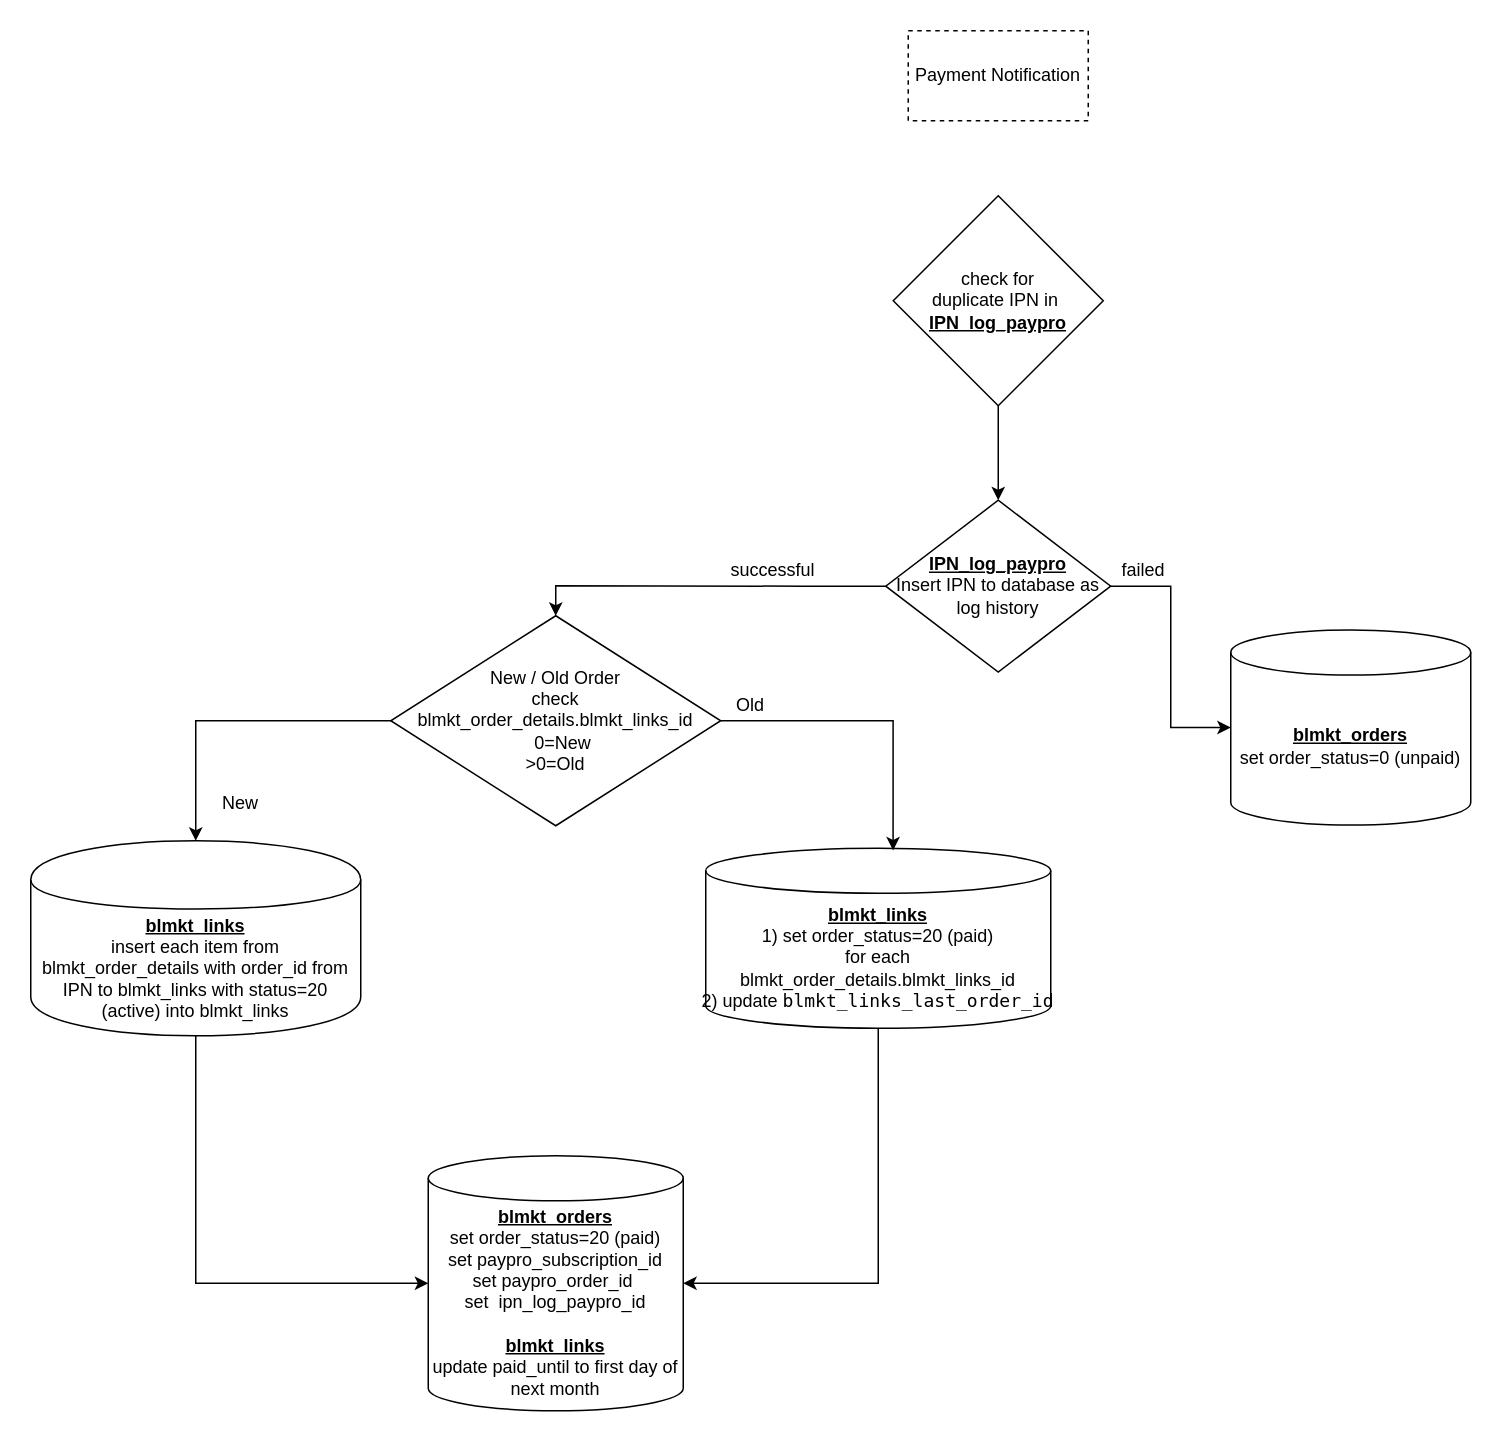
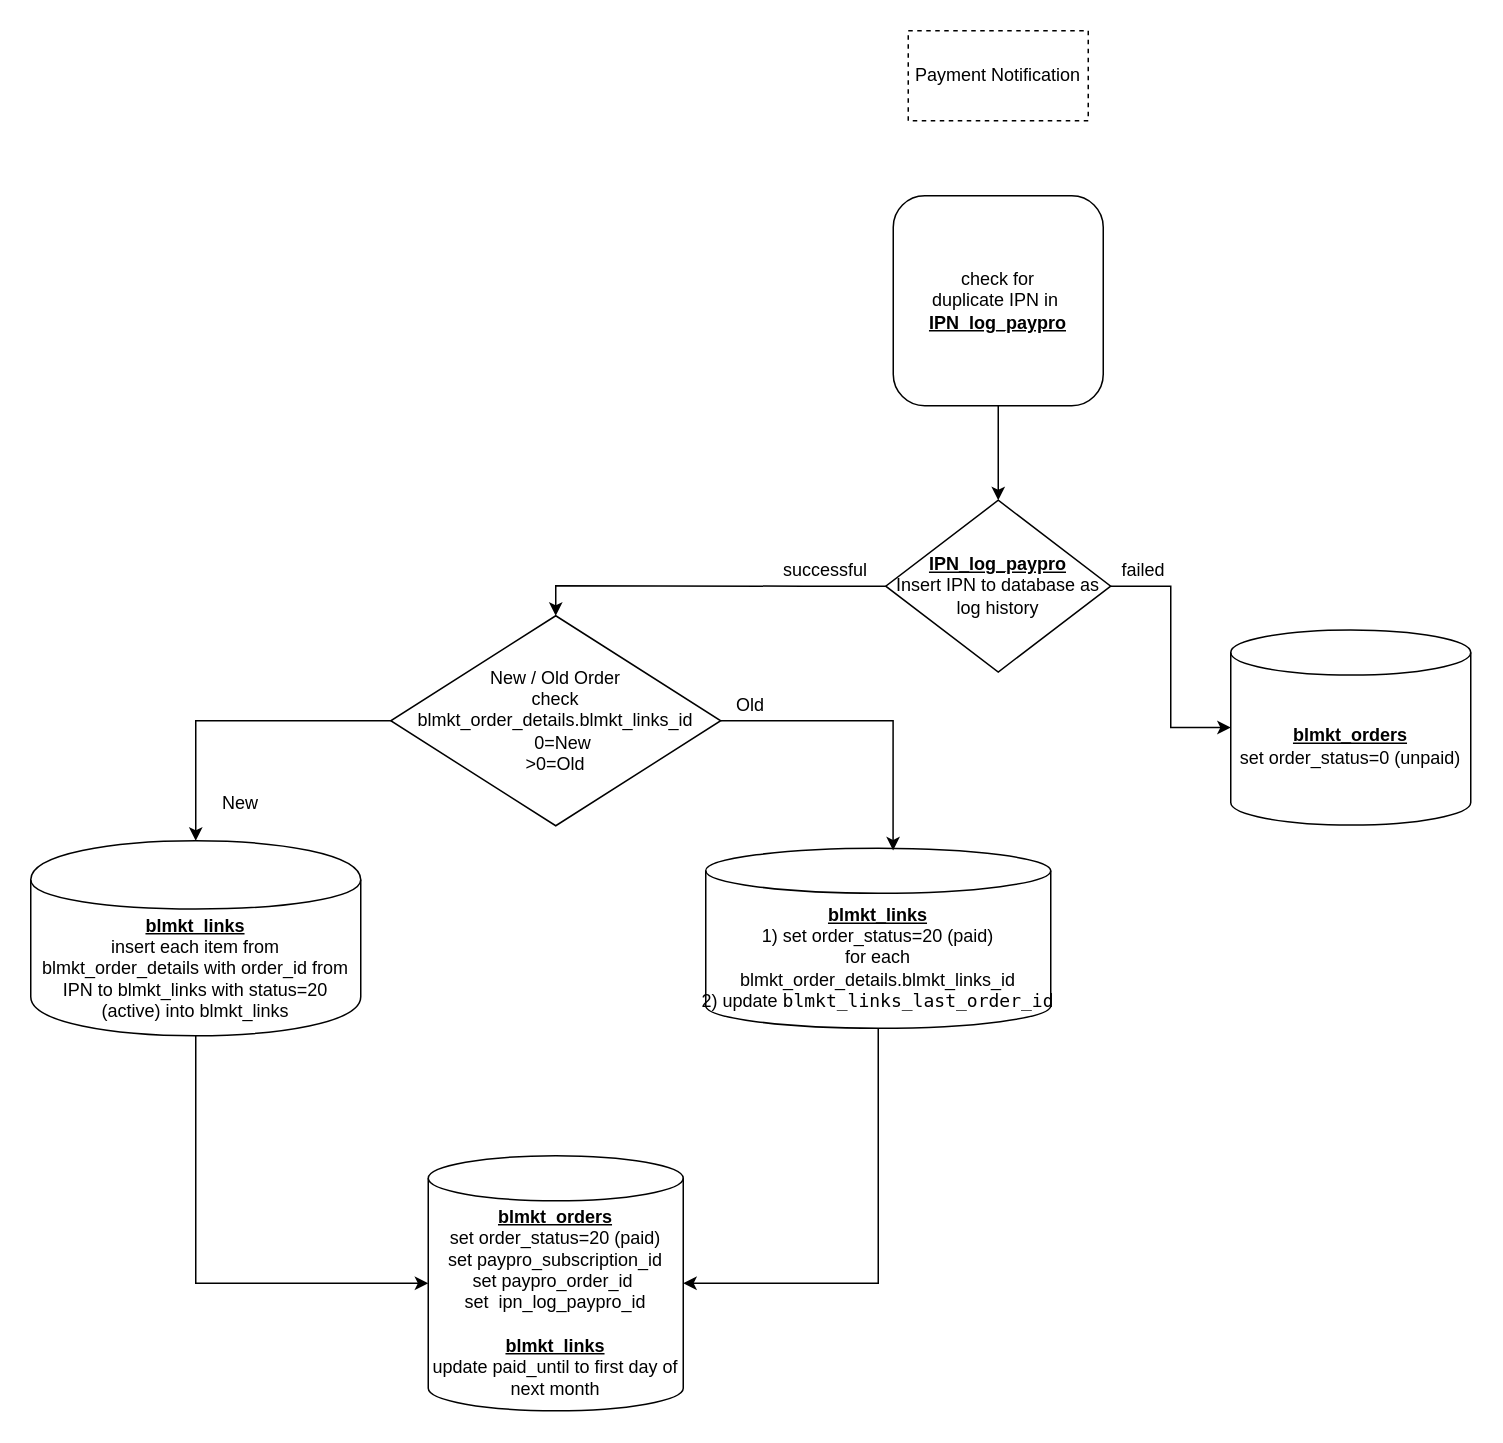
node "check for duplicate IPN in IPN_log_paypro": shape diamond -> rounded rectangle
node "successful": moved (773, 571) -> (826, 571)
